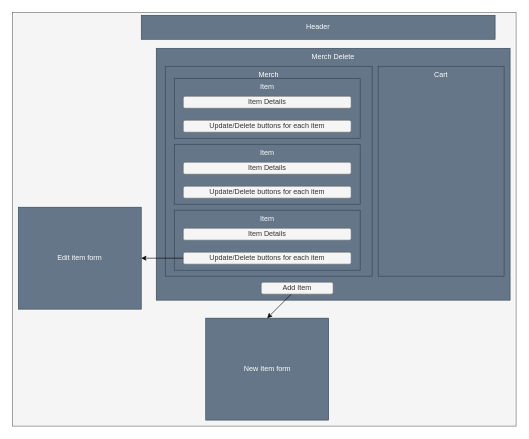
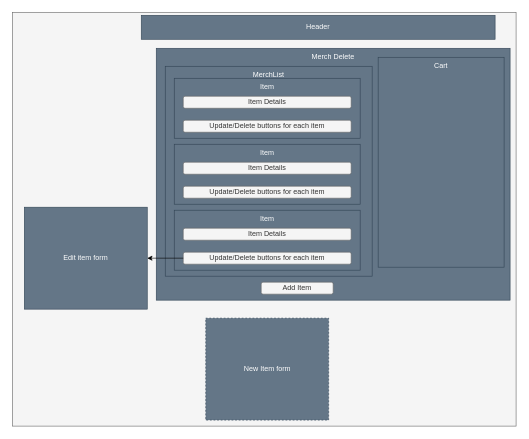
node "Merch": label "Merch" -> "MerchList"
node "Cart": moved (441, 171) -> (441, 162)
node "Edit item form": moved (80, 258) -> (86, 258)
edge "Add Item" -> "New Item form": removed
node "New Item form": style solid -> dashed
